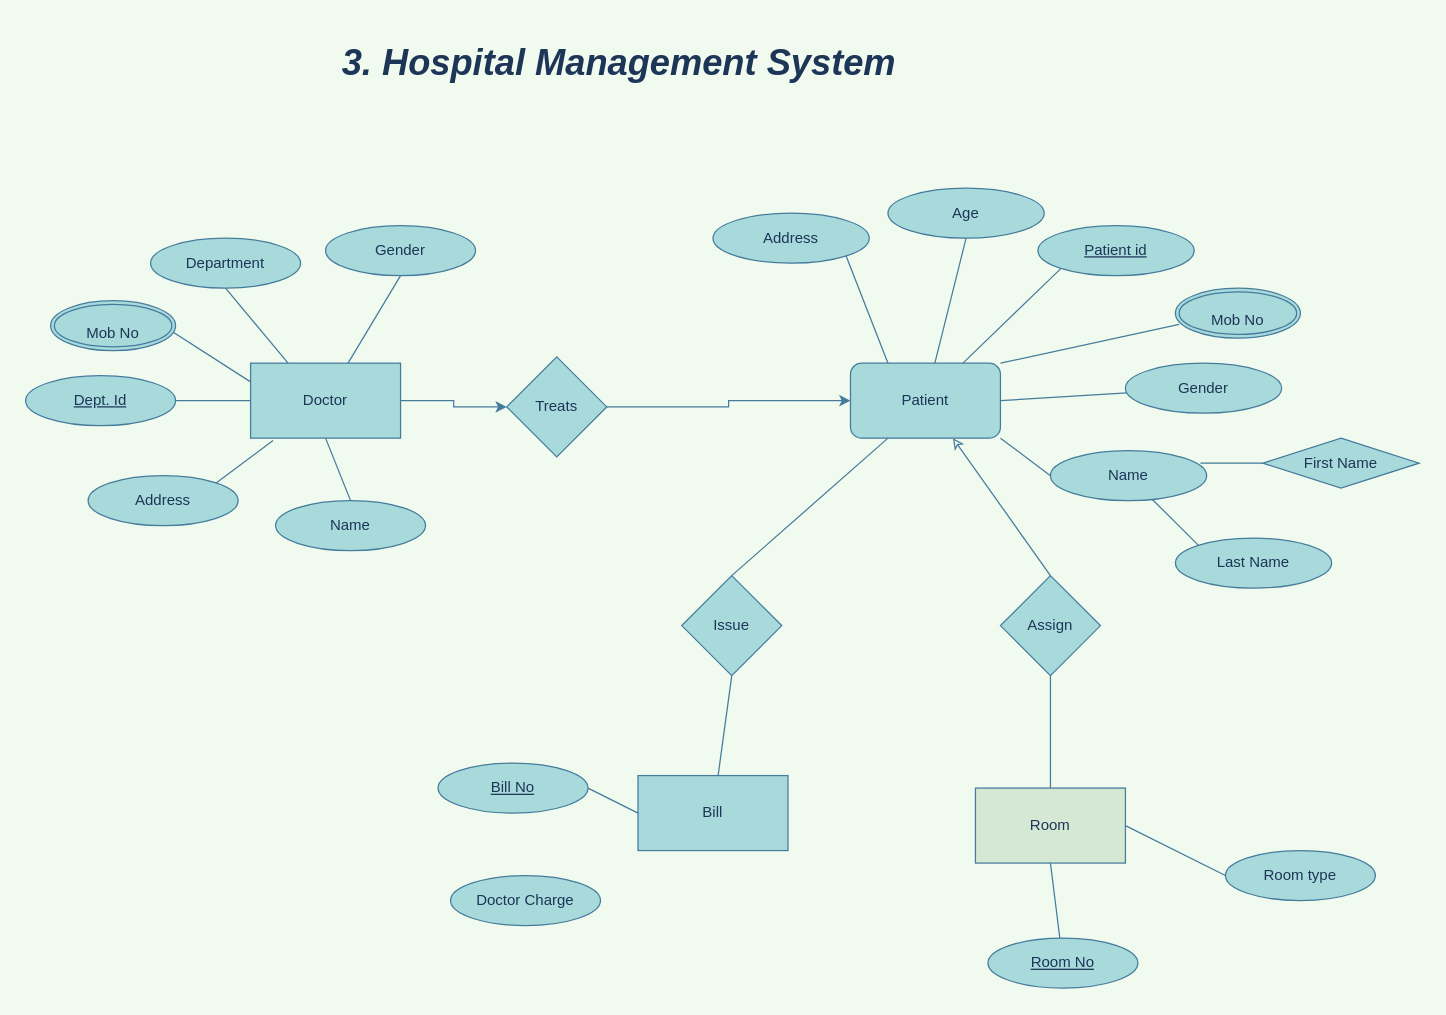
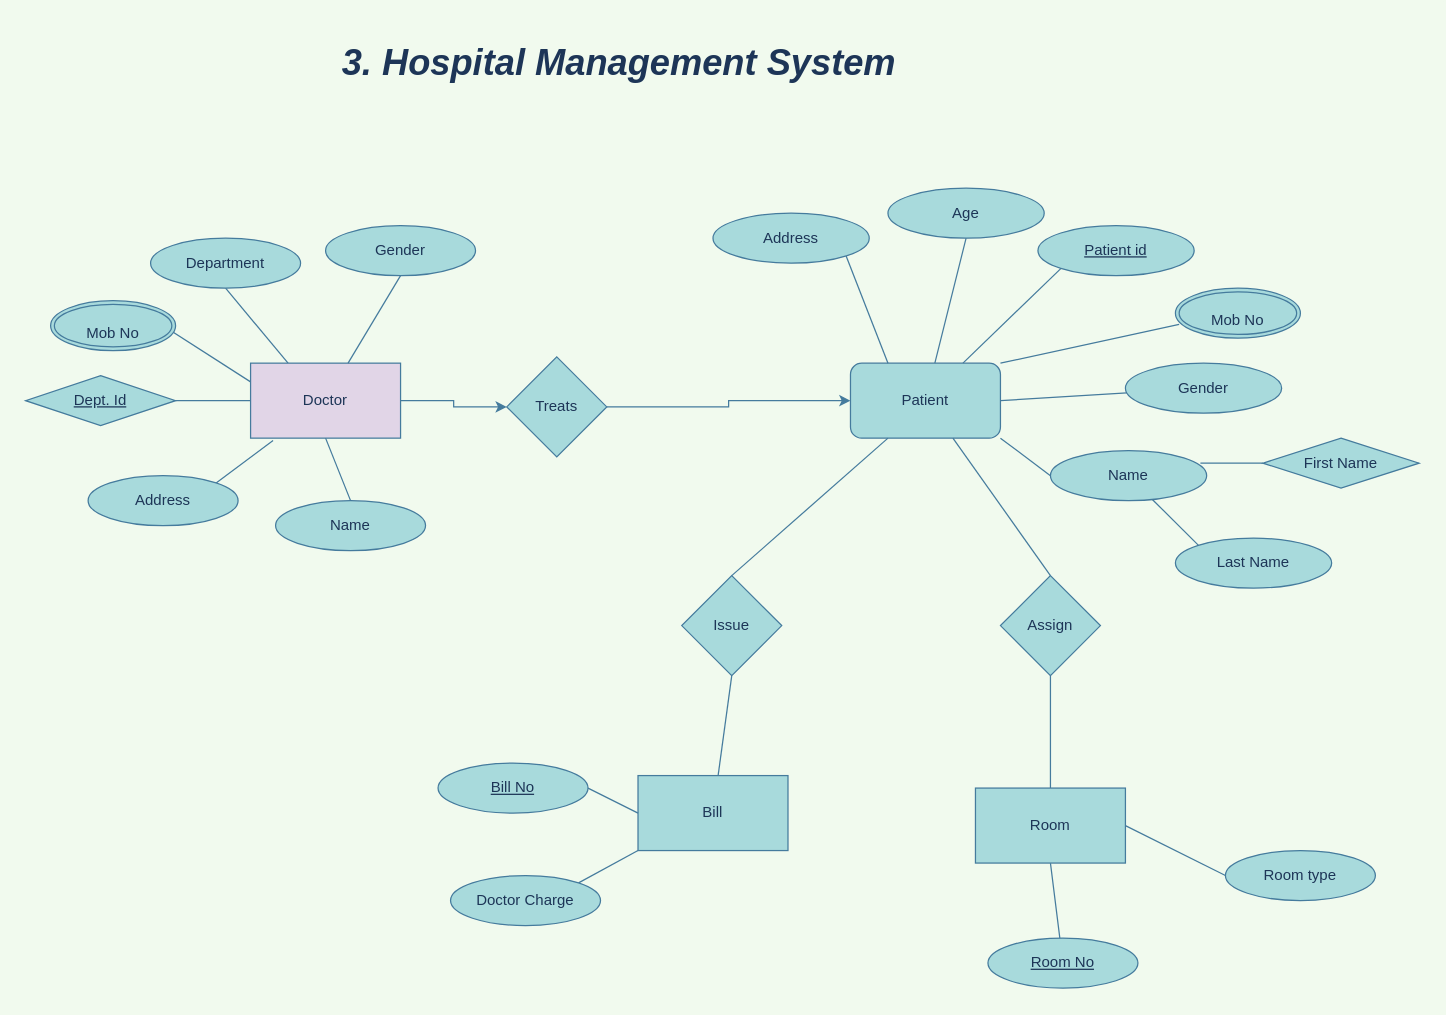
node "Dept. Id": shape ellipse -> diamond
node "Doctor": fillcolor #a8dadc -> #e1d5e7
edge "Assign" -> "Patient": arrowhead classic -> none
node "Room": fillcolor #d5e8d4 -> #a8dadc
edge "Bill" -- "Doctor Charge": added
